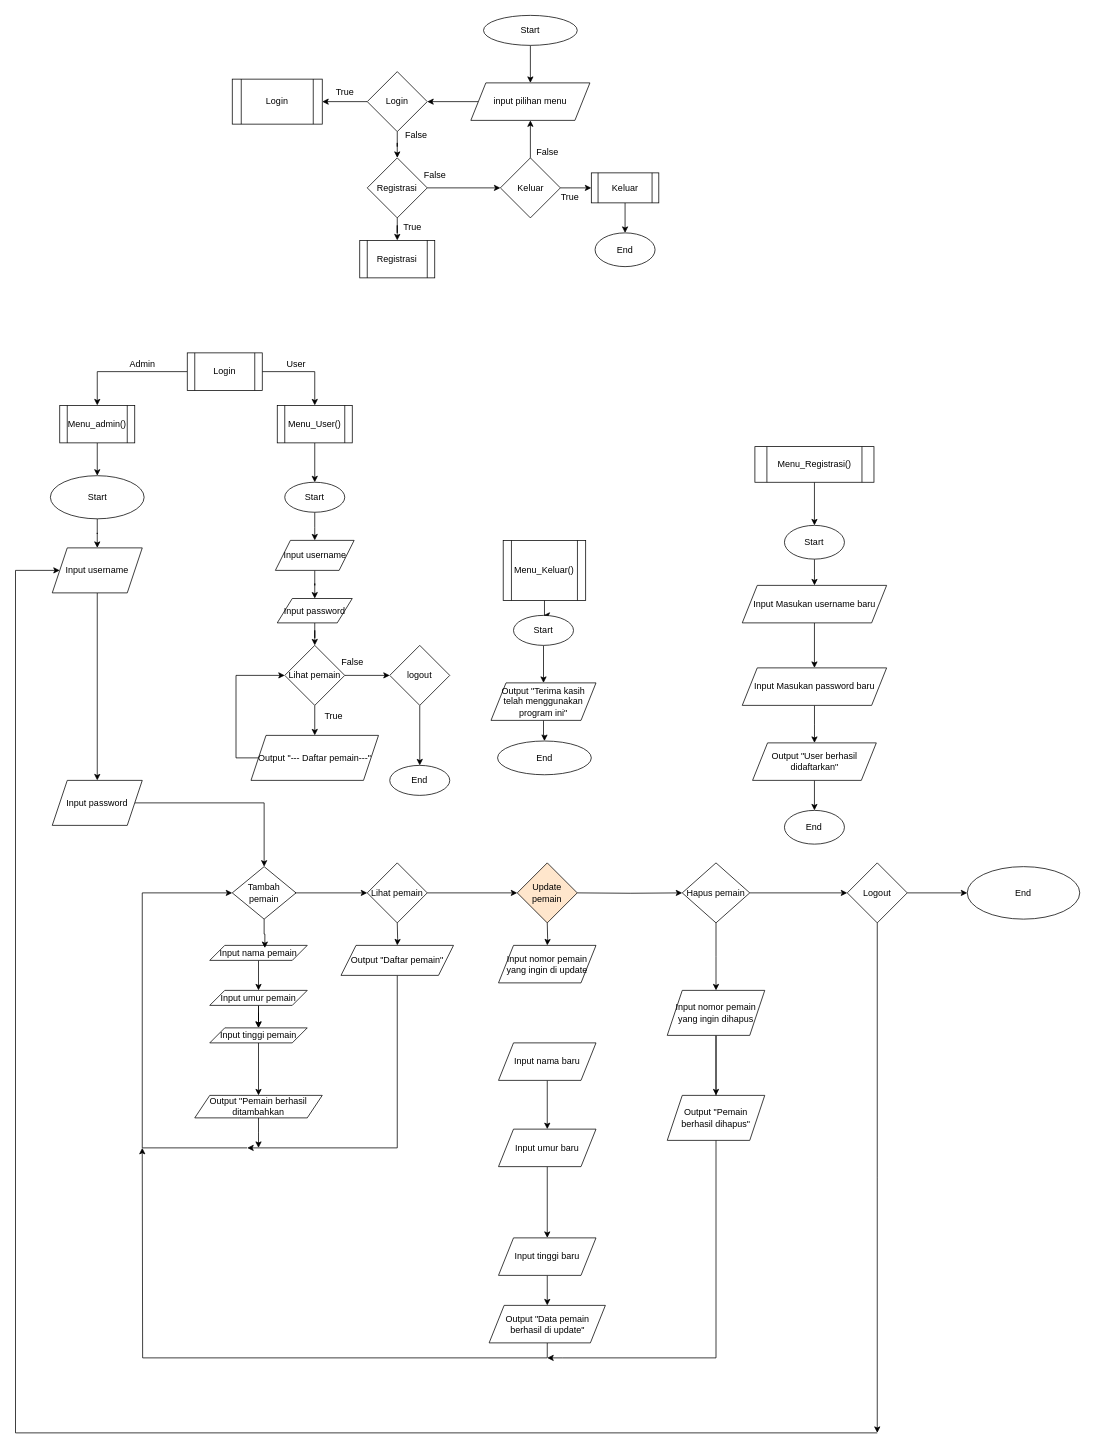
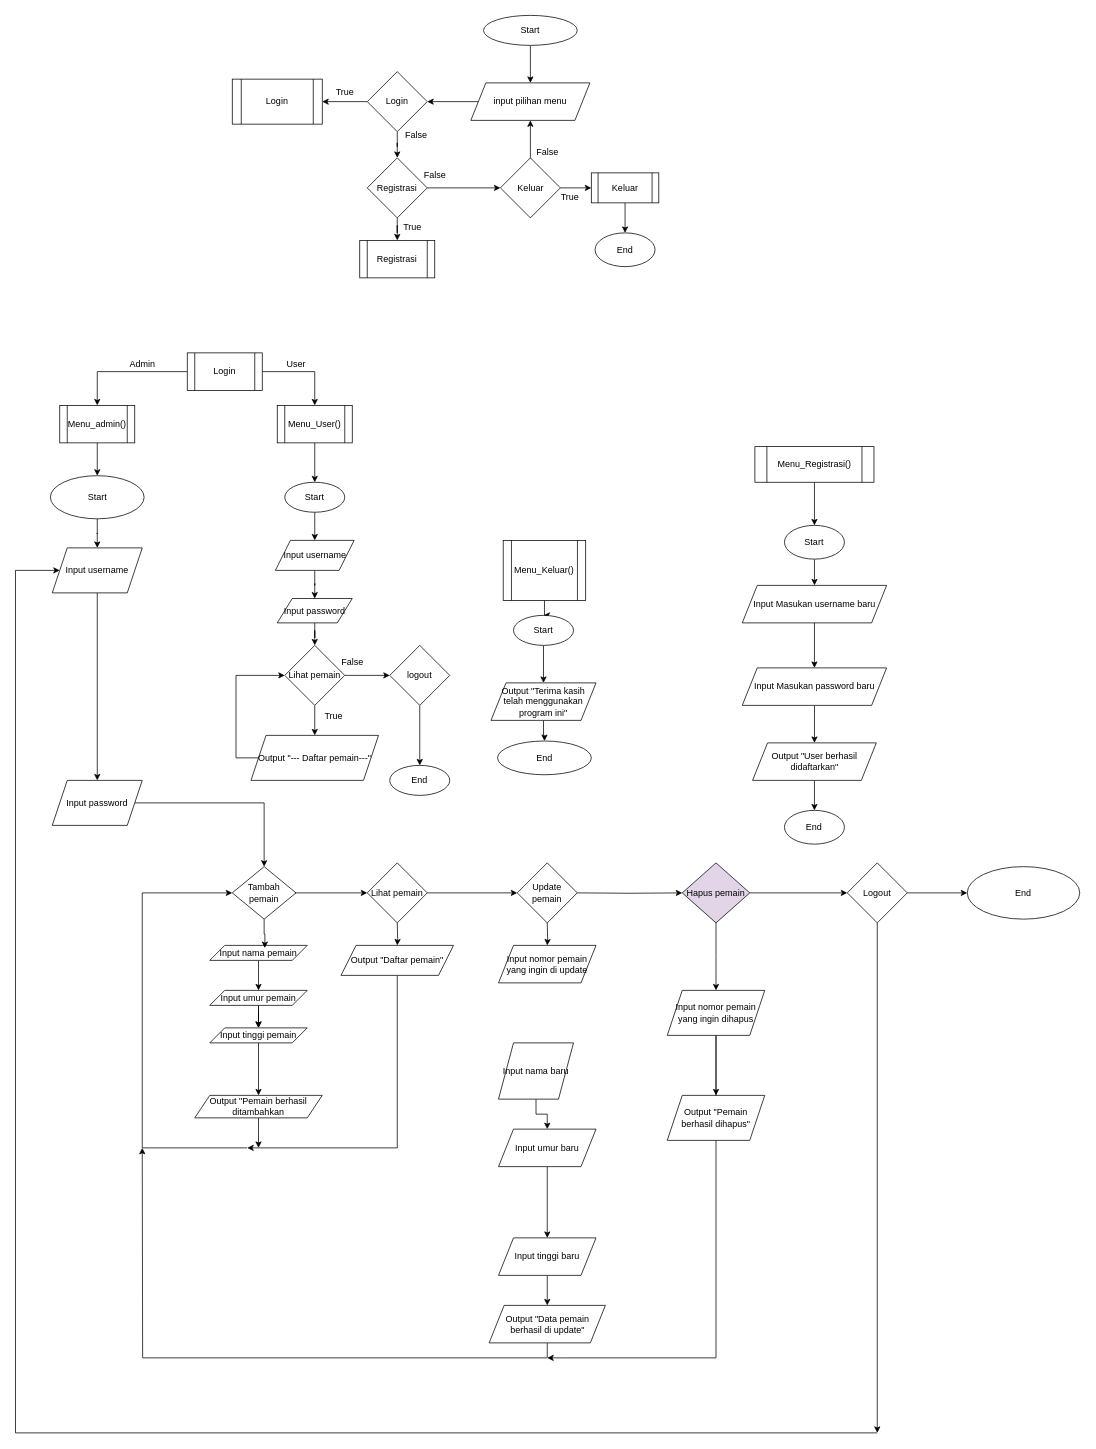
node "Update pemain": fillcolor #ffe6cc -> #ffffff
node "Hapus pemain": fillcolor #ffffff -> #e1d5e7
node "Input nama baru": size 98x38 -> 75x56
